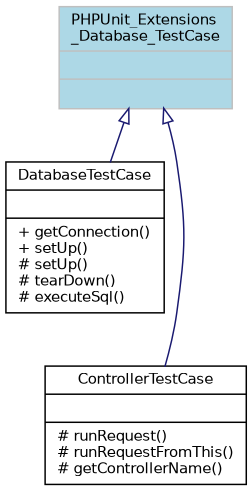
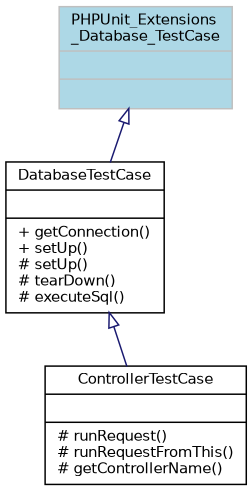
edge "ControllerTestCase" -> "PHPUnit_Extensions": now "ControllerTestCase" -> "DatabaseTestCase"
